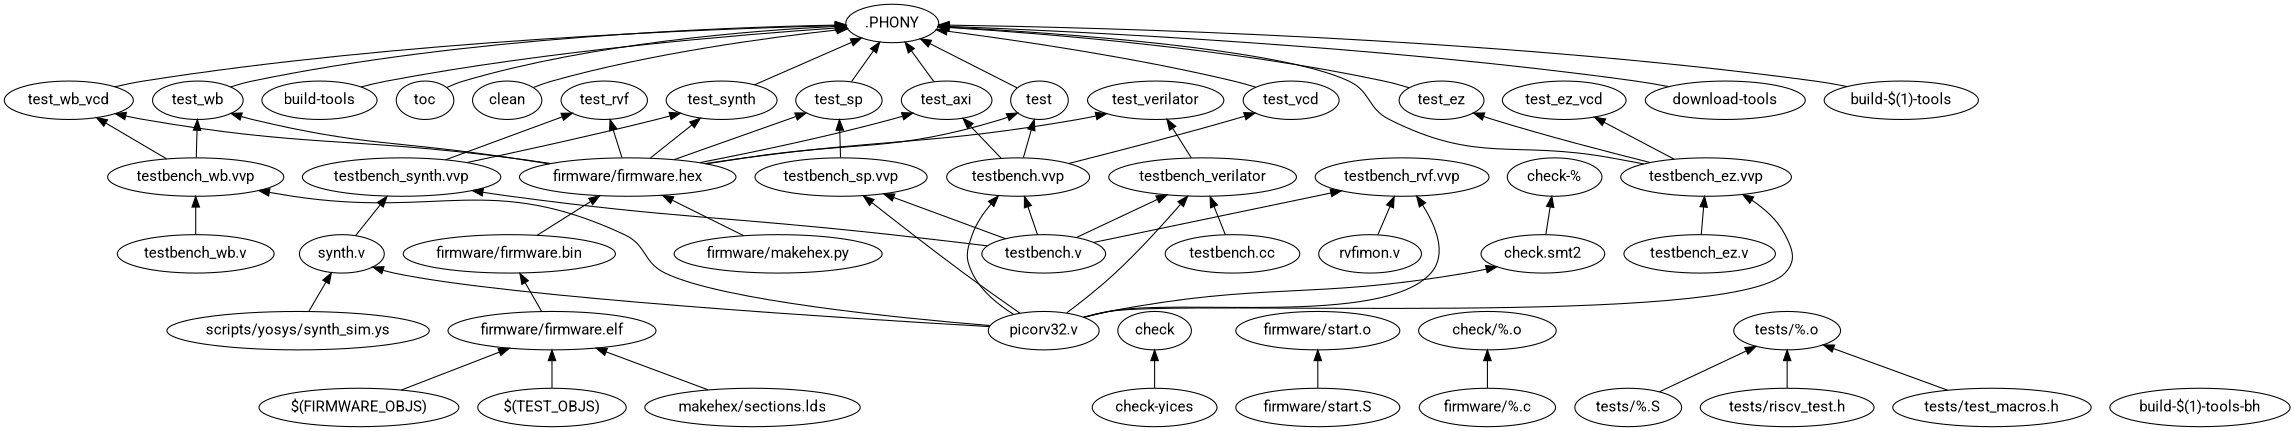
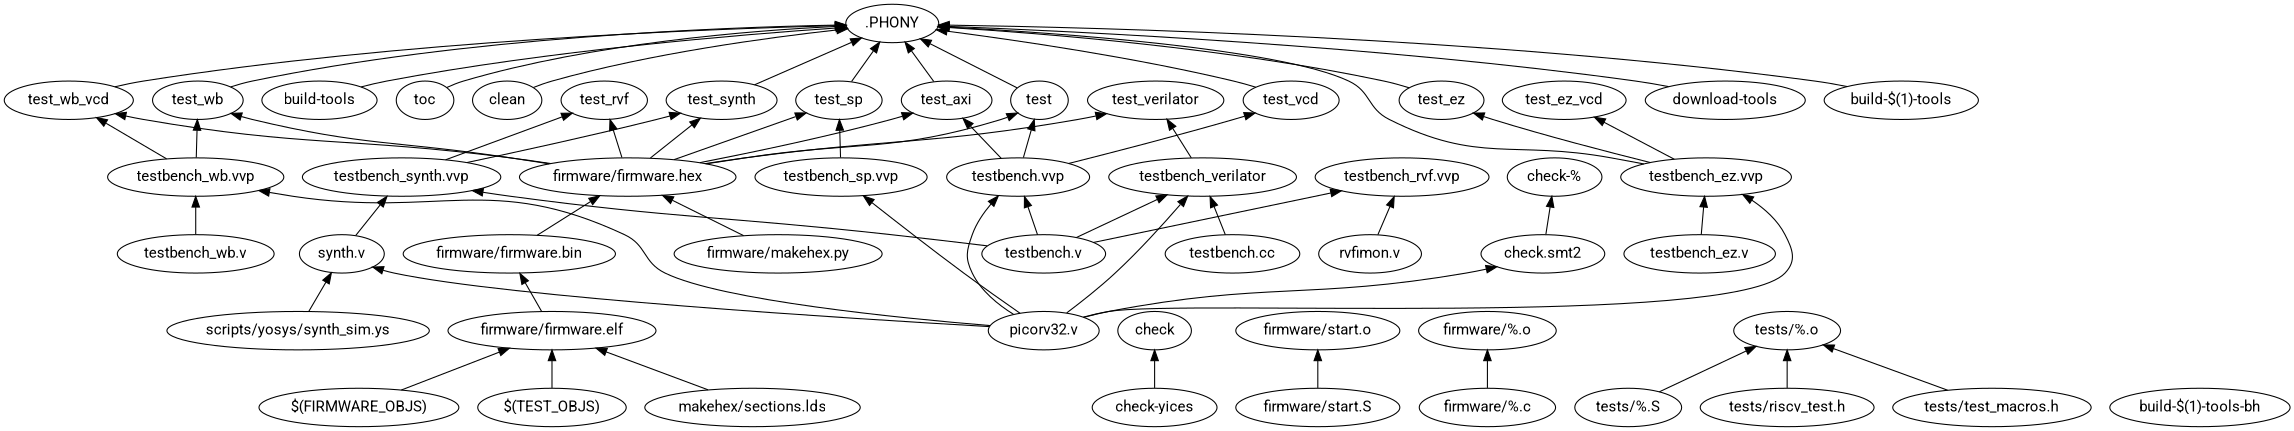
edge "testbench.v" -> "testbench_sp.vvp": removed
edge "picorv32.v" -> "testbench_rvf.vvp": removed
node "check/%.o": label "check/%.o" -> "firmware/%.o"
